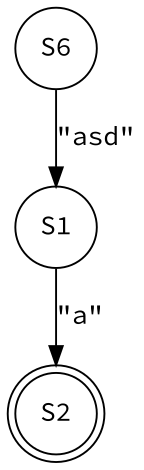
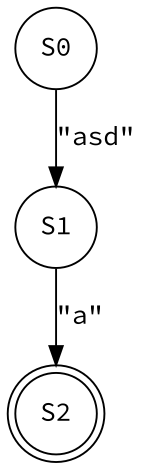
node "S6": label "S6" -> "S0"
